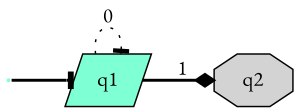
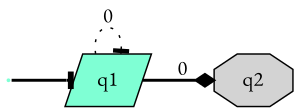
edge "q1" -> "q2": label "1" -> "0"
